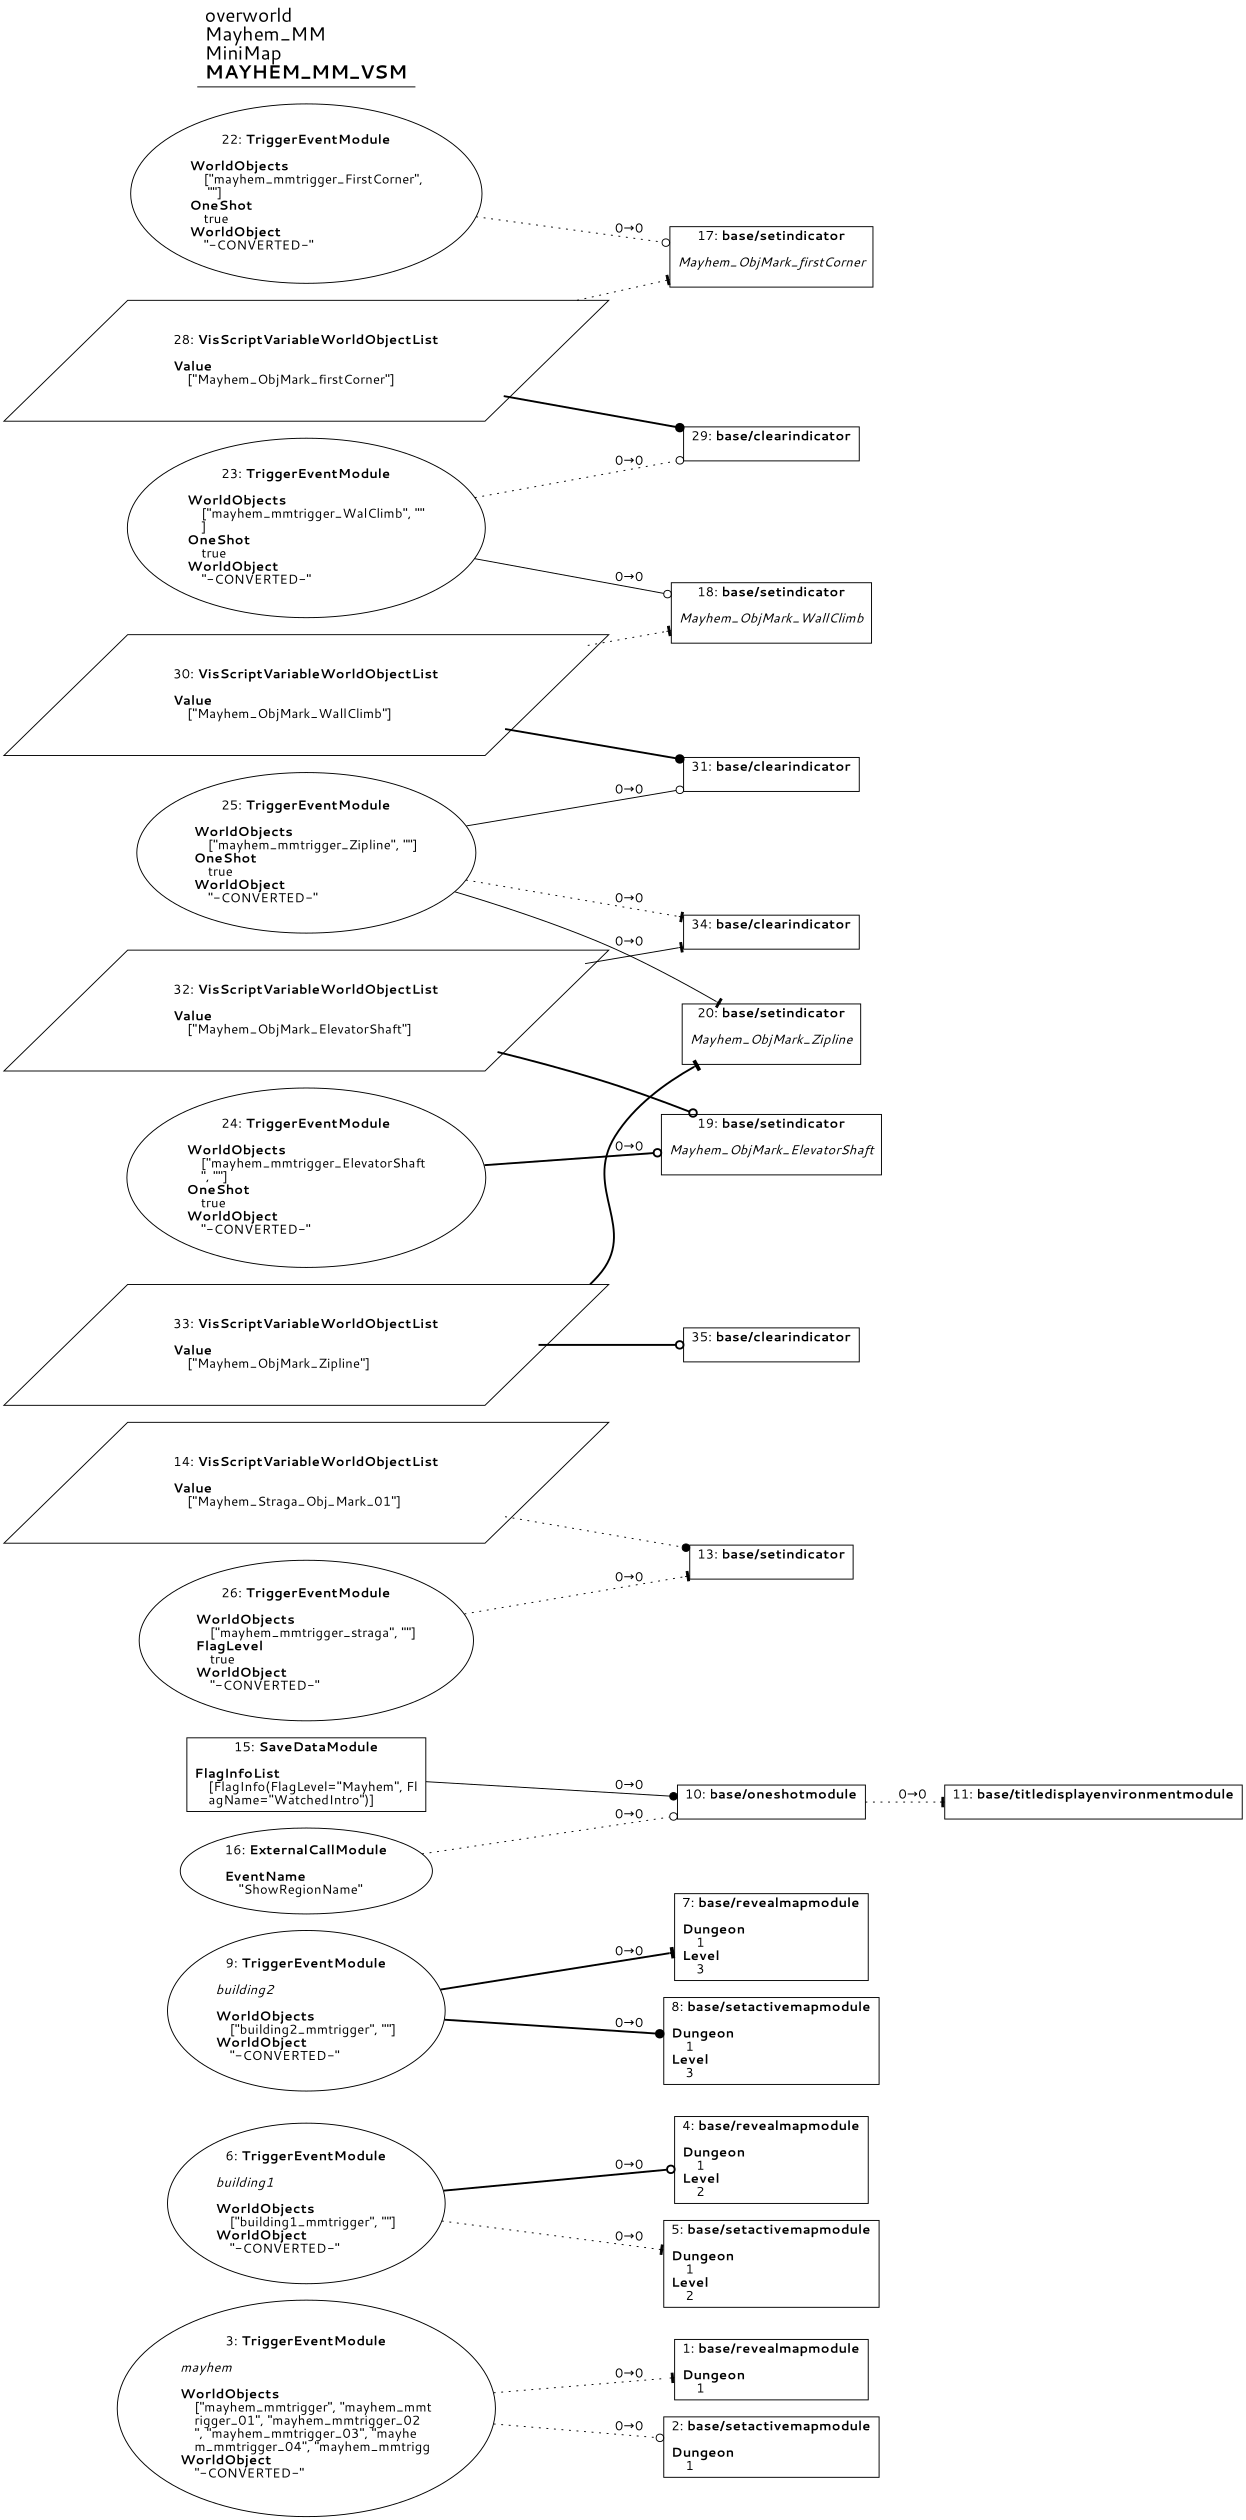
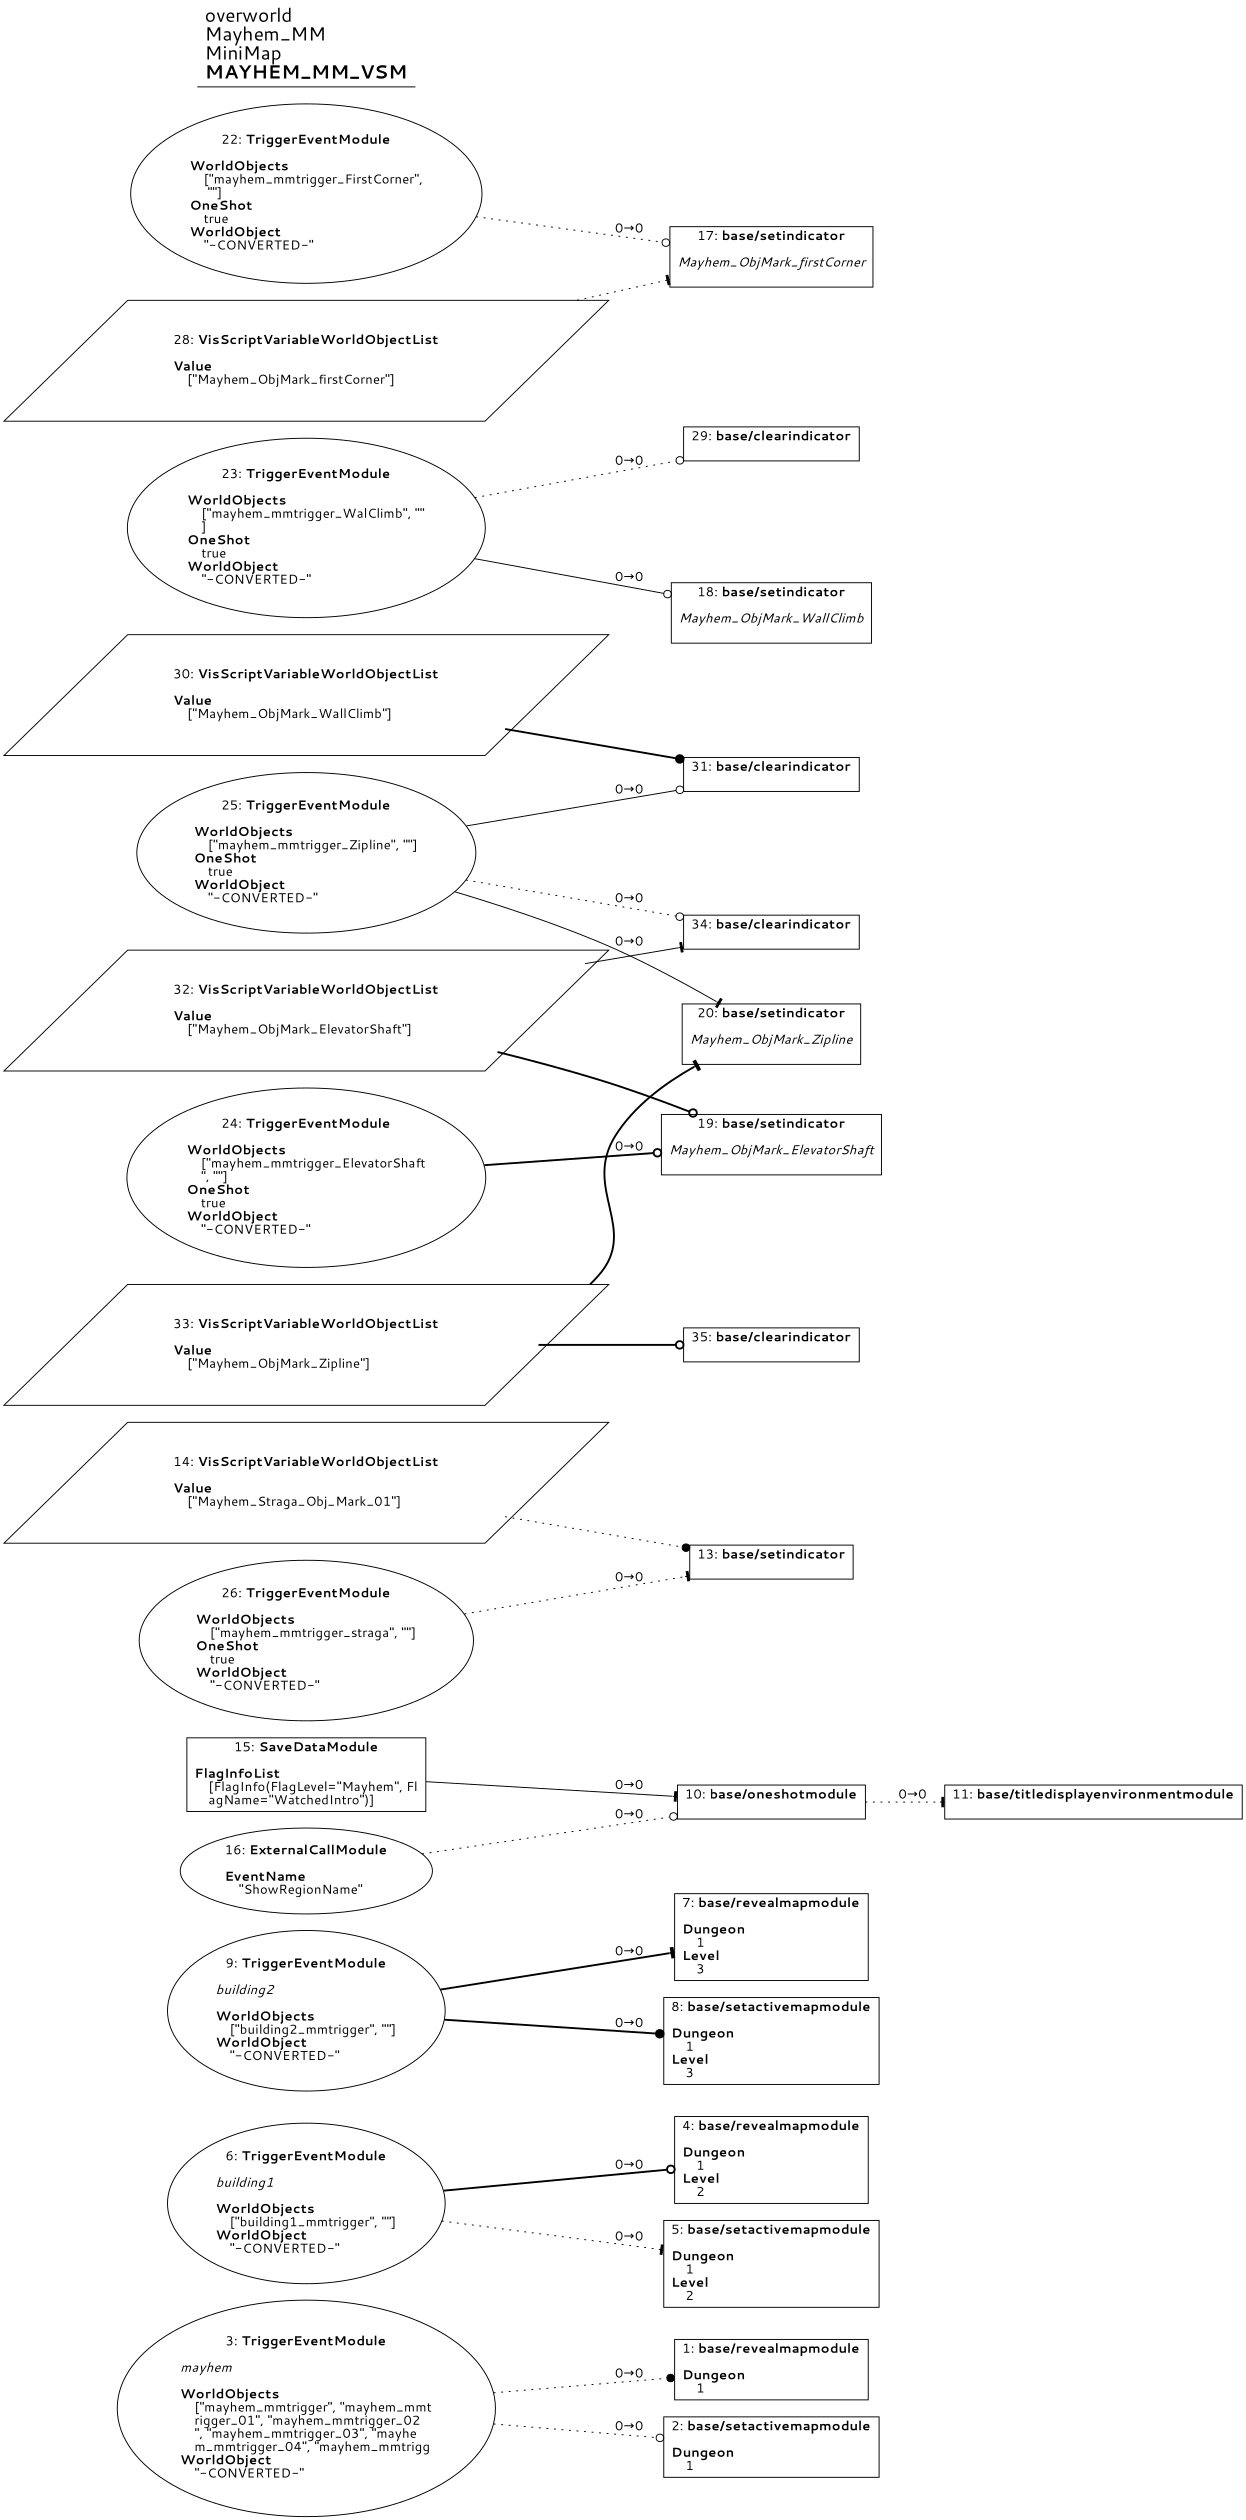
edge "28:" -> "29:": removed
edge "30:" -> "18:": removed
edge "25:" -> "34:": arrowhead tee -> odot
node "26:": text "FlagLevel" -> "OneShot"
edge "15:" -> "10:": arrowhead dot -> tee
edge "3:" -> "1:": arrowhead tee -> dot
